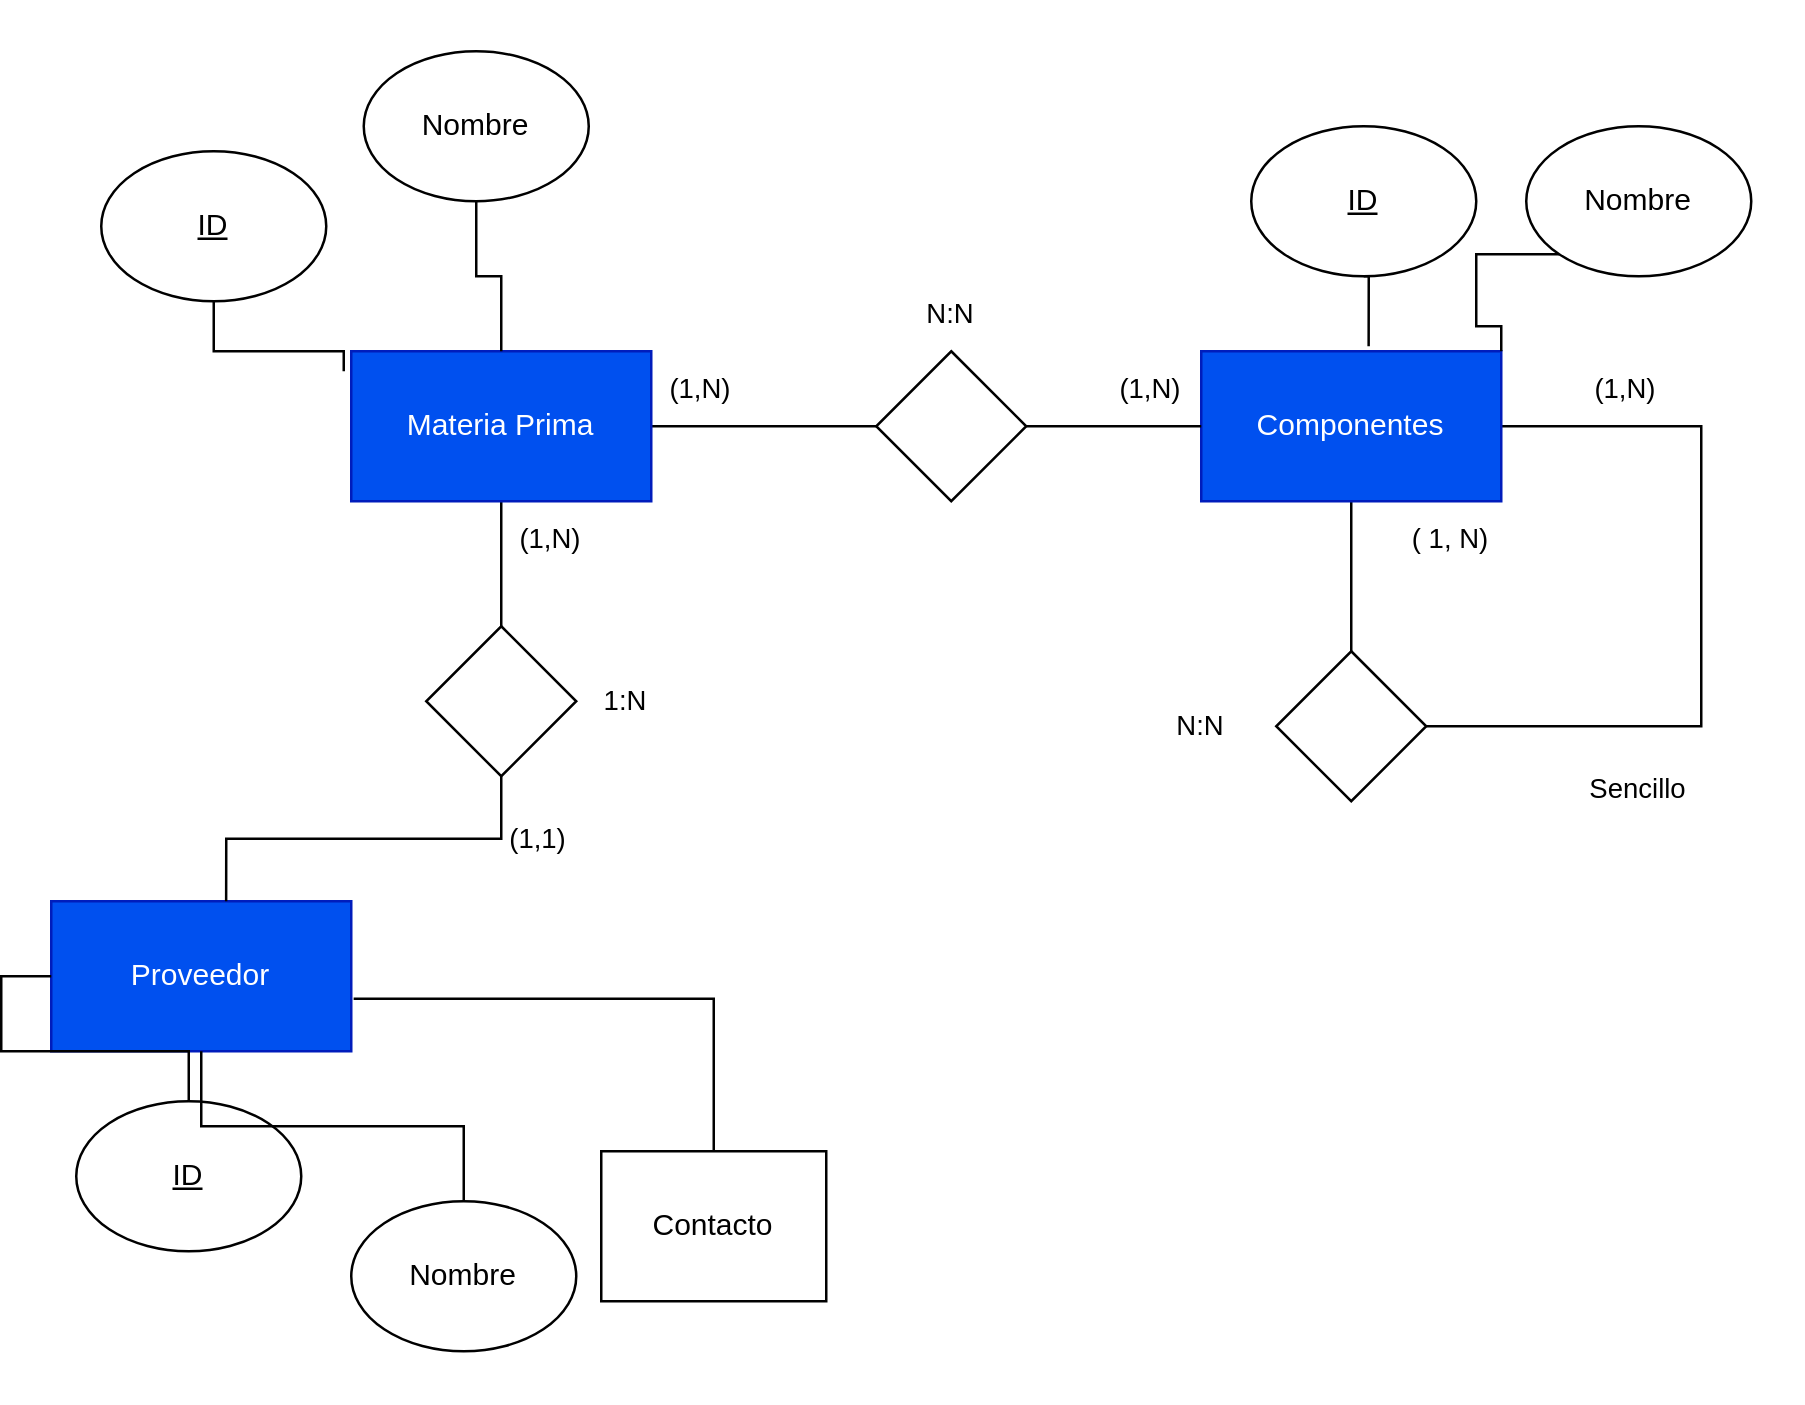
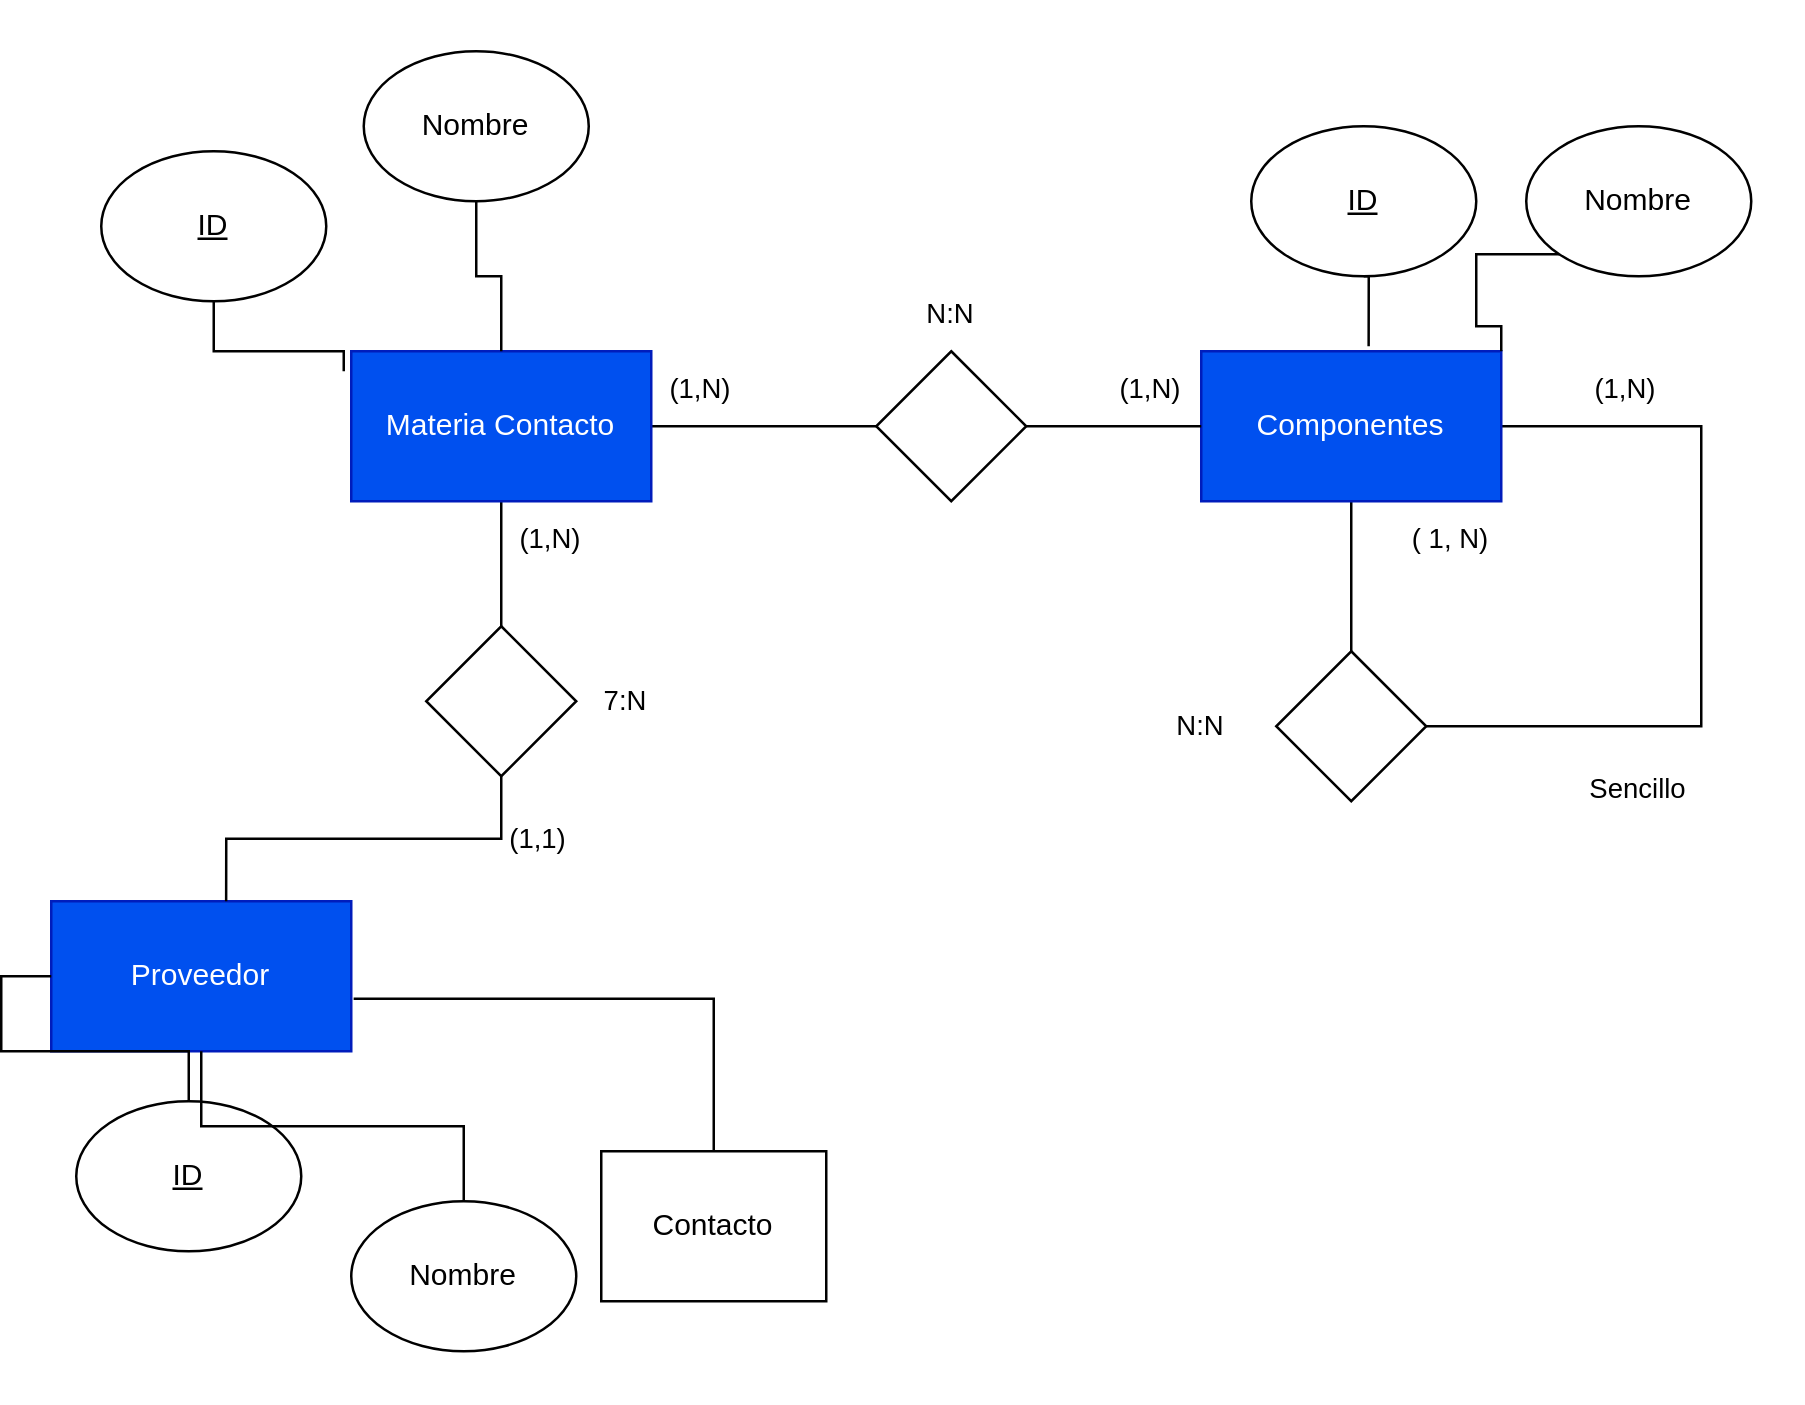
node "Materia Prima": label "Materia Prima" -> "Materia Contacto"
node "1:N": label "1:N" -> "7:N"
